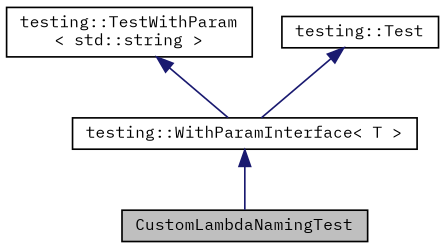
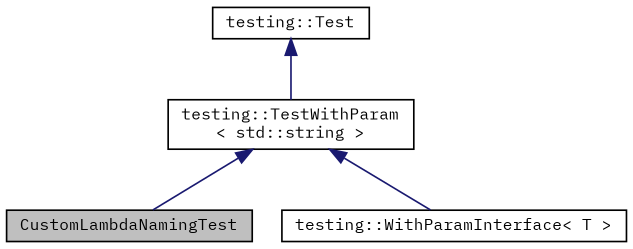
edge "testing::WithParamInterface< T >" -> "testing::Test": now "testing::TestWithParam < std::string >" -> "testing::Test"
edge "CustomLambdaNamingTest" -> "testing::WithParamInterface< T >": now "CustomLambdaNamingTest" -> "testing::TestWithParam < std::string >"
